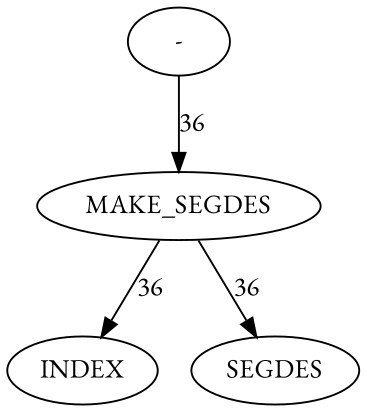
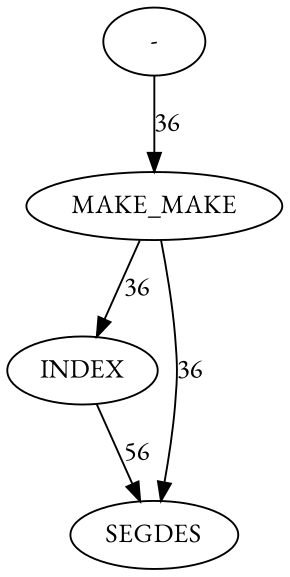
node "MAKE_SEGDES": label "MAKE_SEGDES" -> "MAKE_MAKE"
edge "INDEX" -> "SEGDES": added, label "56"
